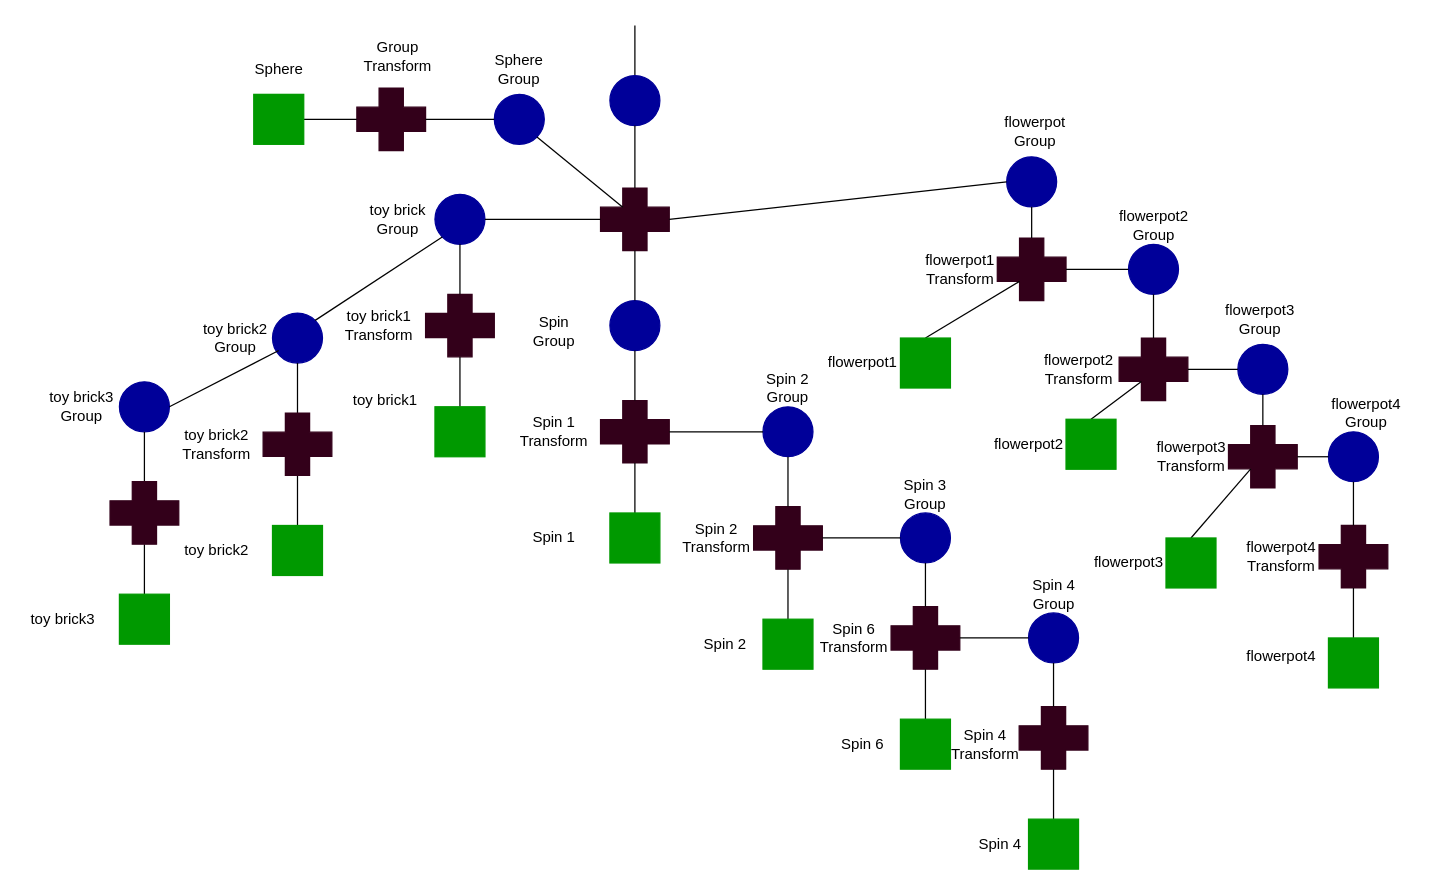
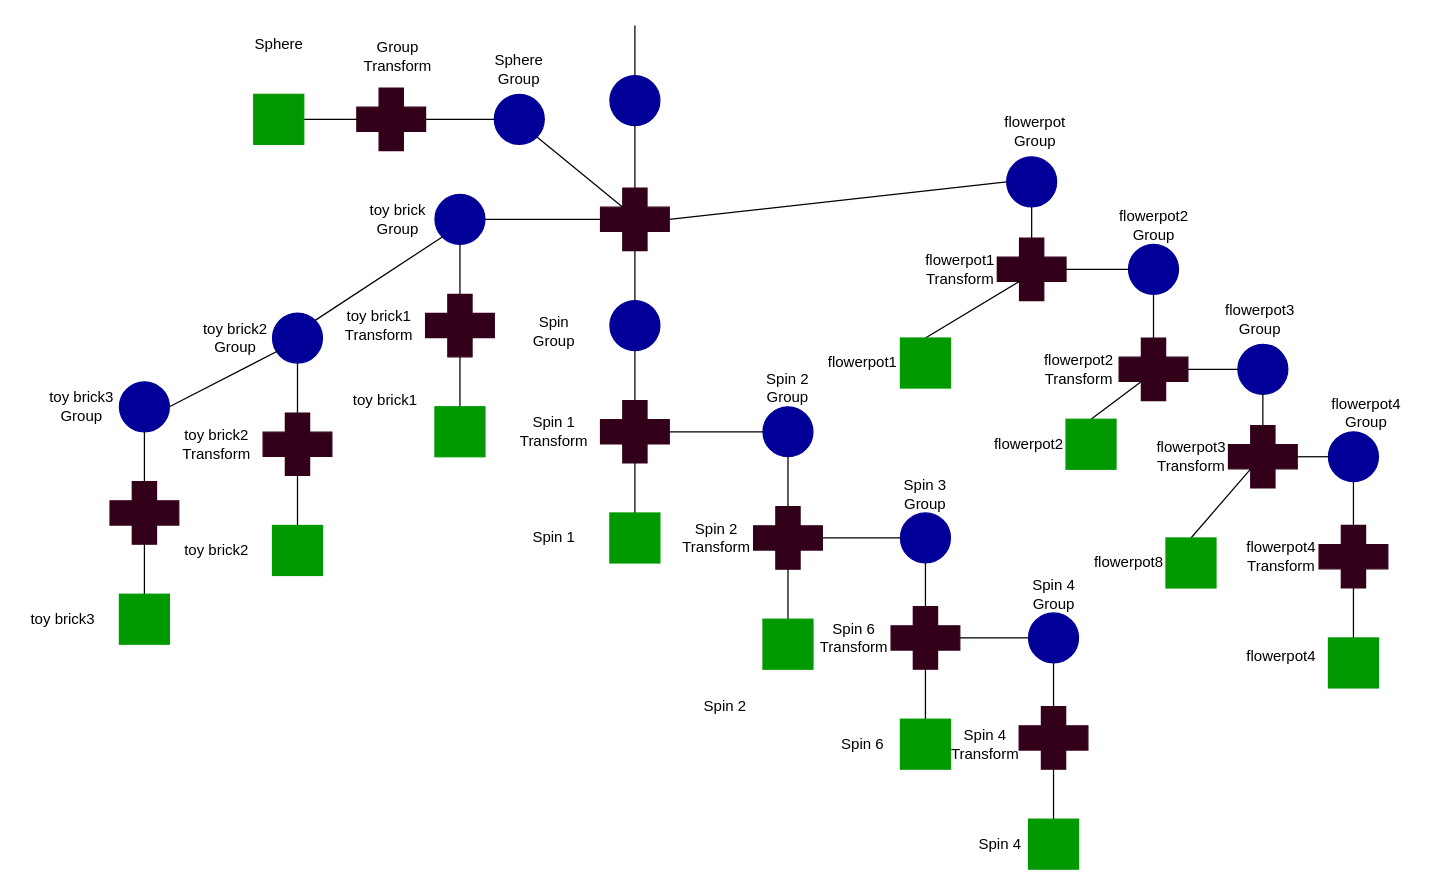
node "Sphere": moved (279, 69) -> (279, 44)
node "flowerpot3": label "flowerpot3" -> "flowerpot8"
node "Spin 2": moved (726, 644) -> (726, 707)
